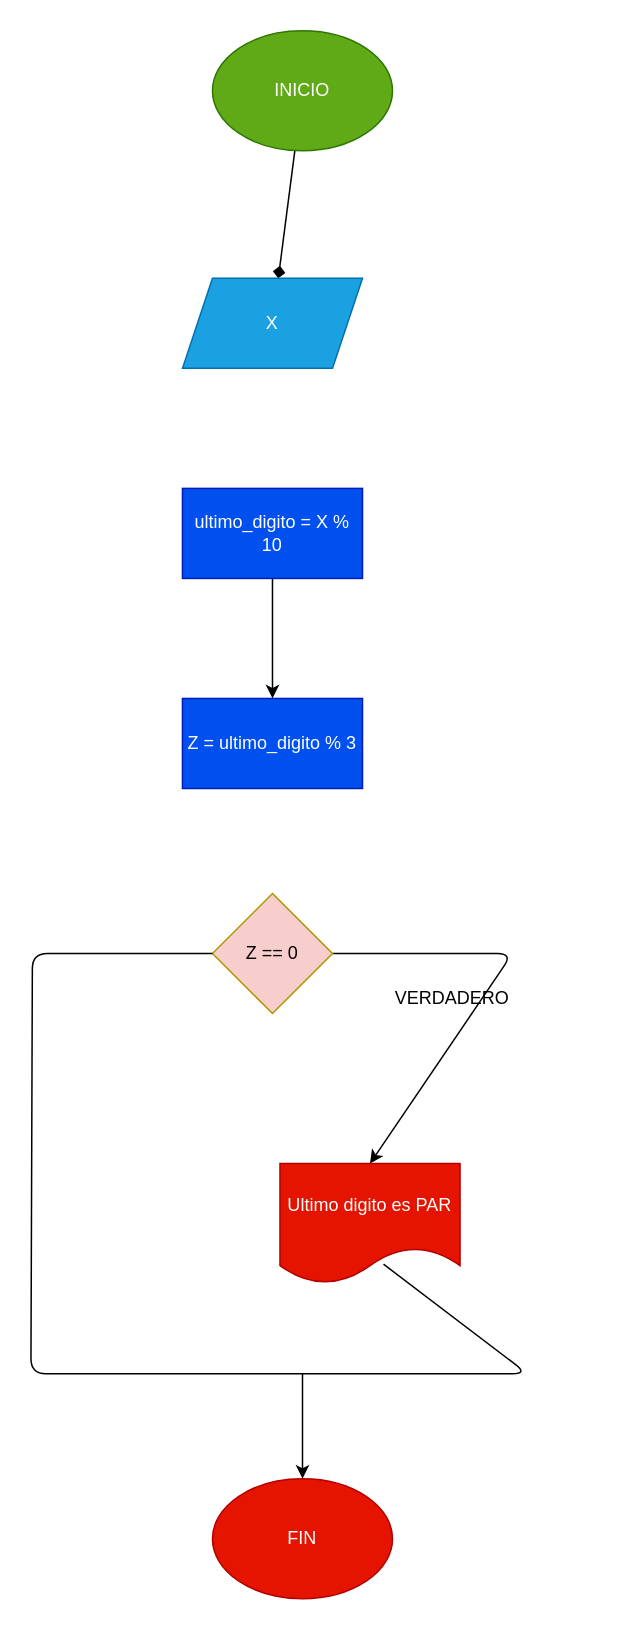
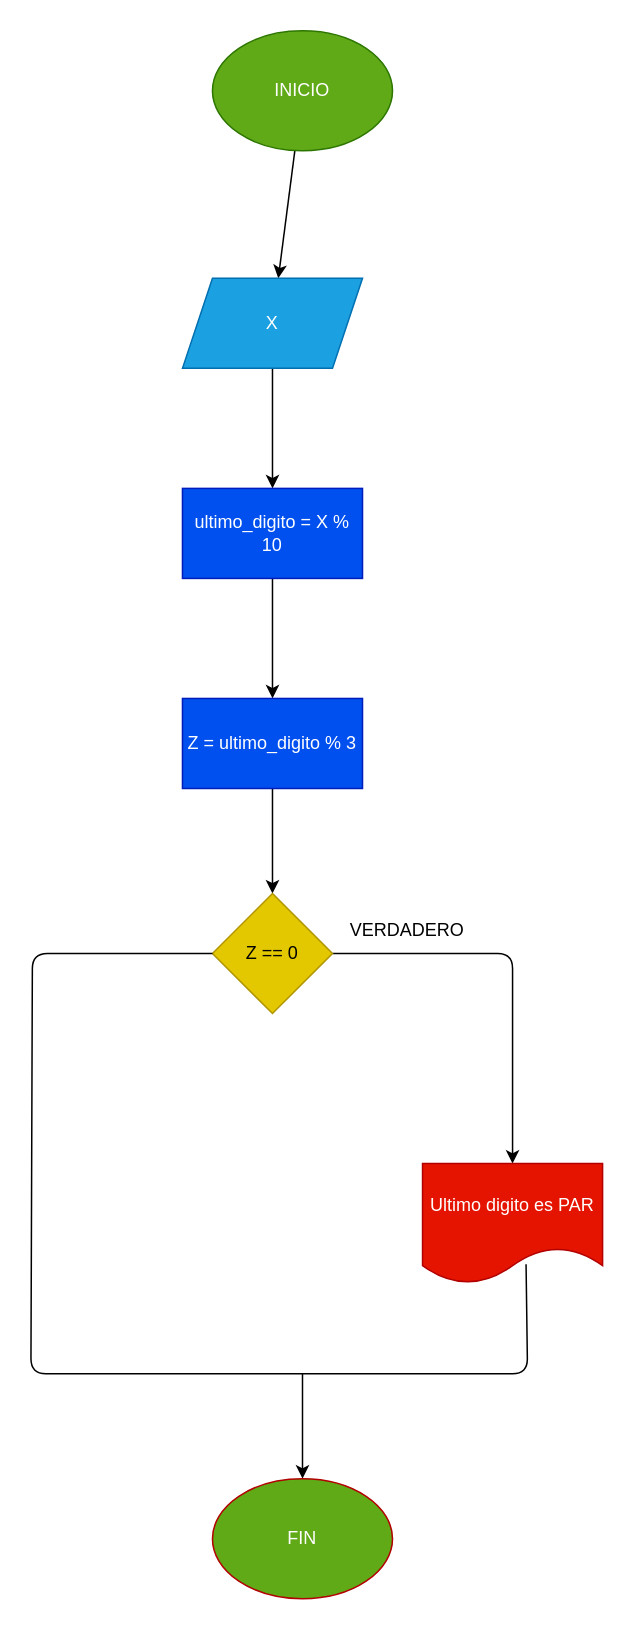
edge "INICIO" -> "X": arrowhead diamond -> classic
edge "X" -> "ultimo_digito = X % 10": added
edge "Z = ultimo_digito % 3" -> "Z == 0": added
node "Z == 0": fillcolor #f8cecc -> #e3c800
node "VERDADERO": moved (452, 998) -> (407, 931)
node "Ultimo digito es PAR": moved (370, 1223) -> (512, 1223)
node "FIN": fillcolor #e51400 -> #60a917
